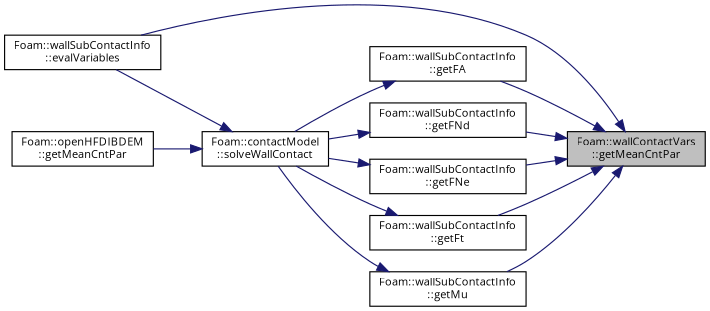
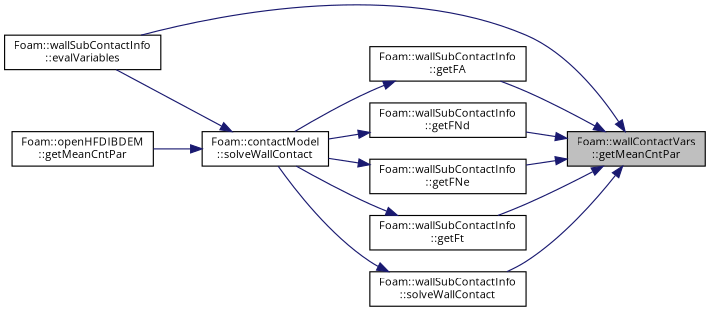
node "Foam::wallSubContactInfo ::getMu": label "Foam::wallSubContactInfo ::getMu" -> "Foam::wallSubContactInfo ::solveWallContact"
